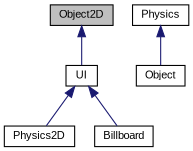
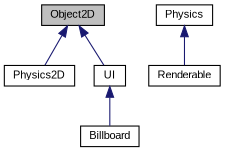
node "Object": label "Object" -> "Renderable"
edge "Physics2D" -> "UI": now "Physics2D" -> "Object2D"
